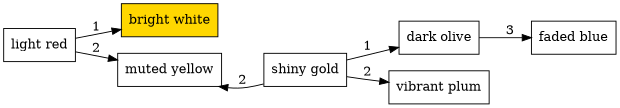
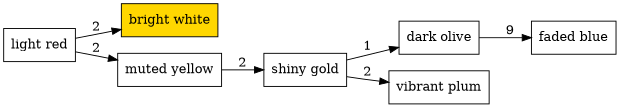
edge "light red" -> "bright white": label "1" -> "2"
edge "dark olive" -> "faded blue": label "3" -> "9"
edge "shiny gold" -> "muted yellow": reversed
